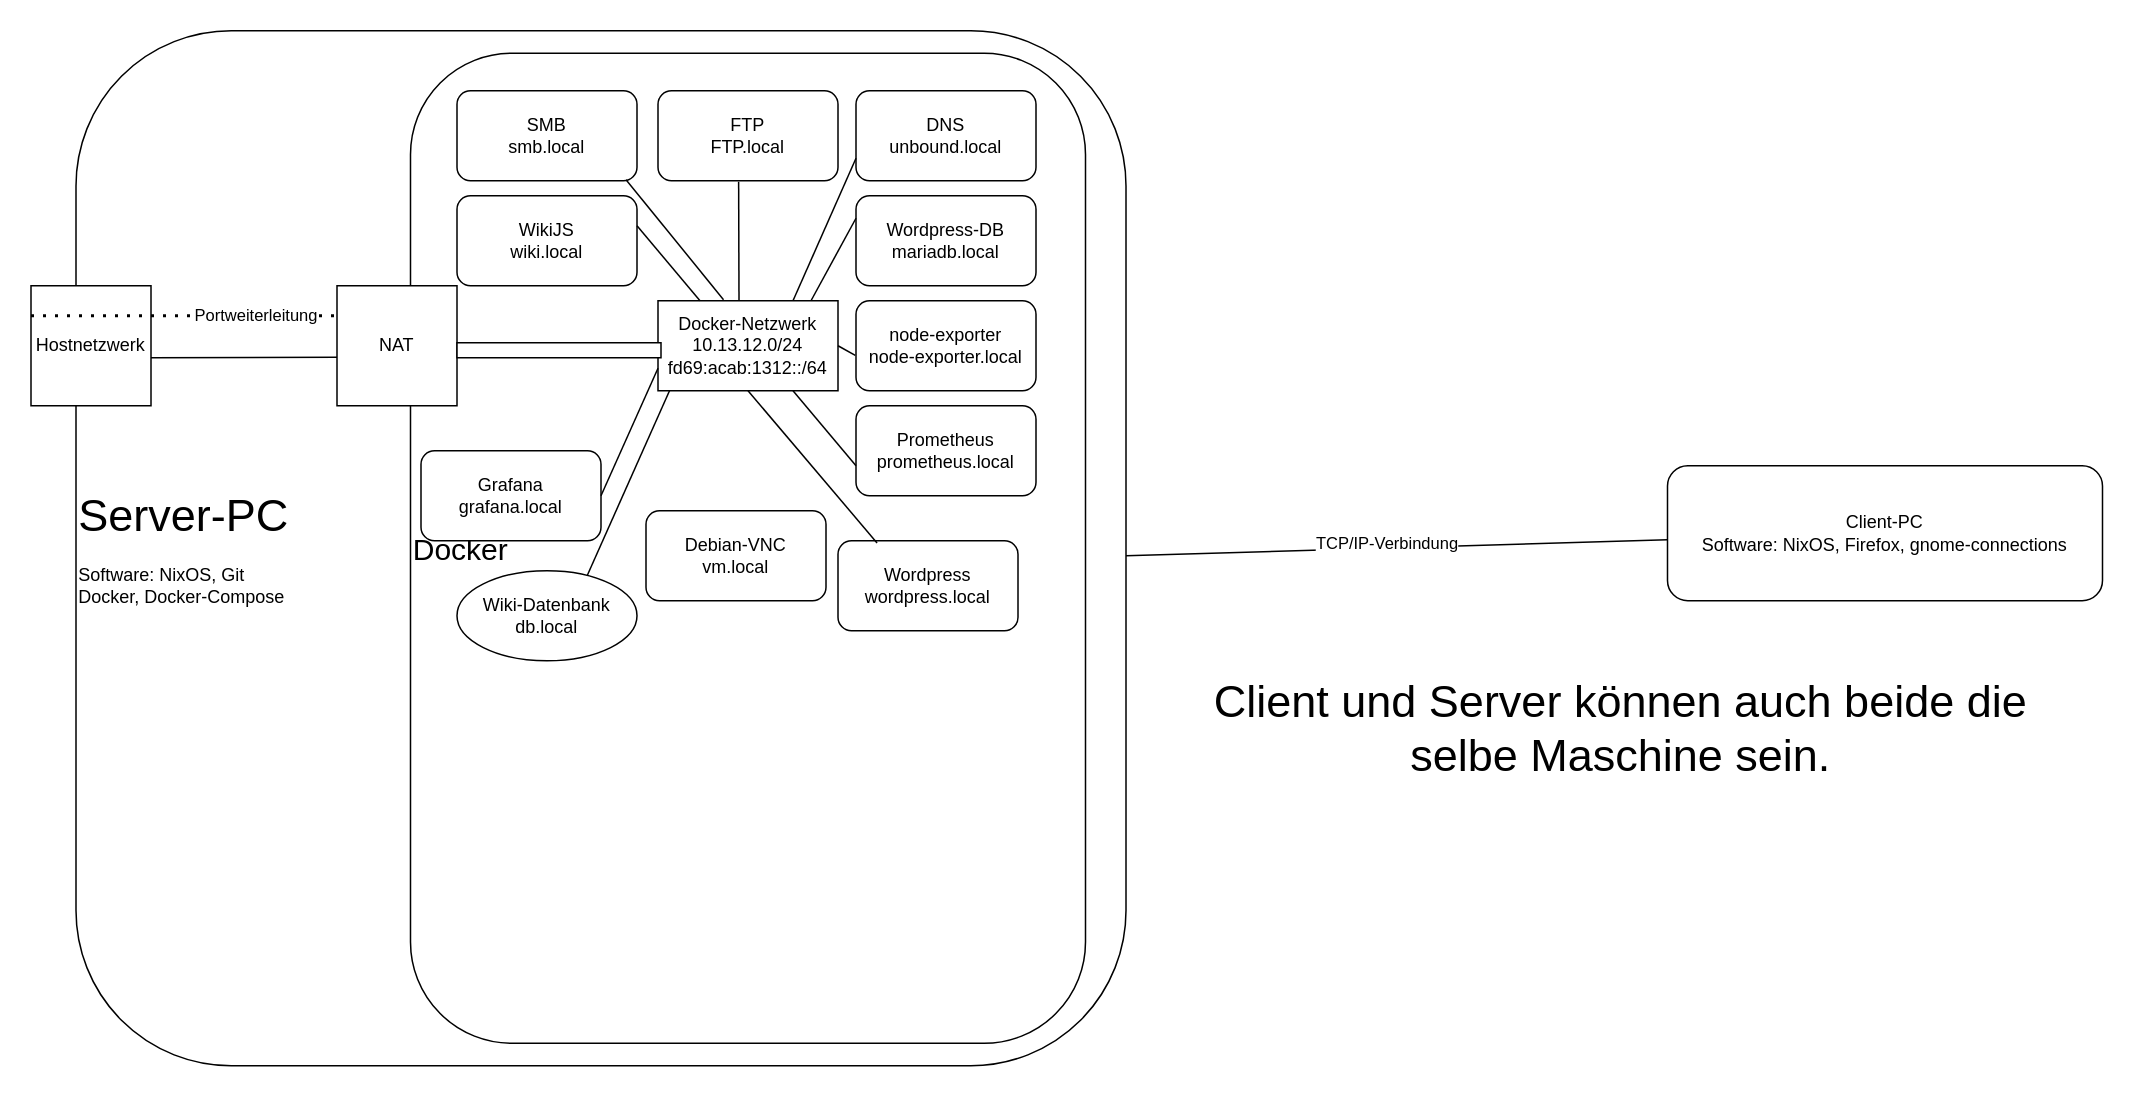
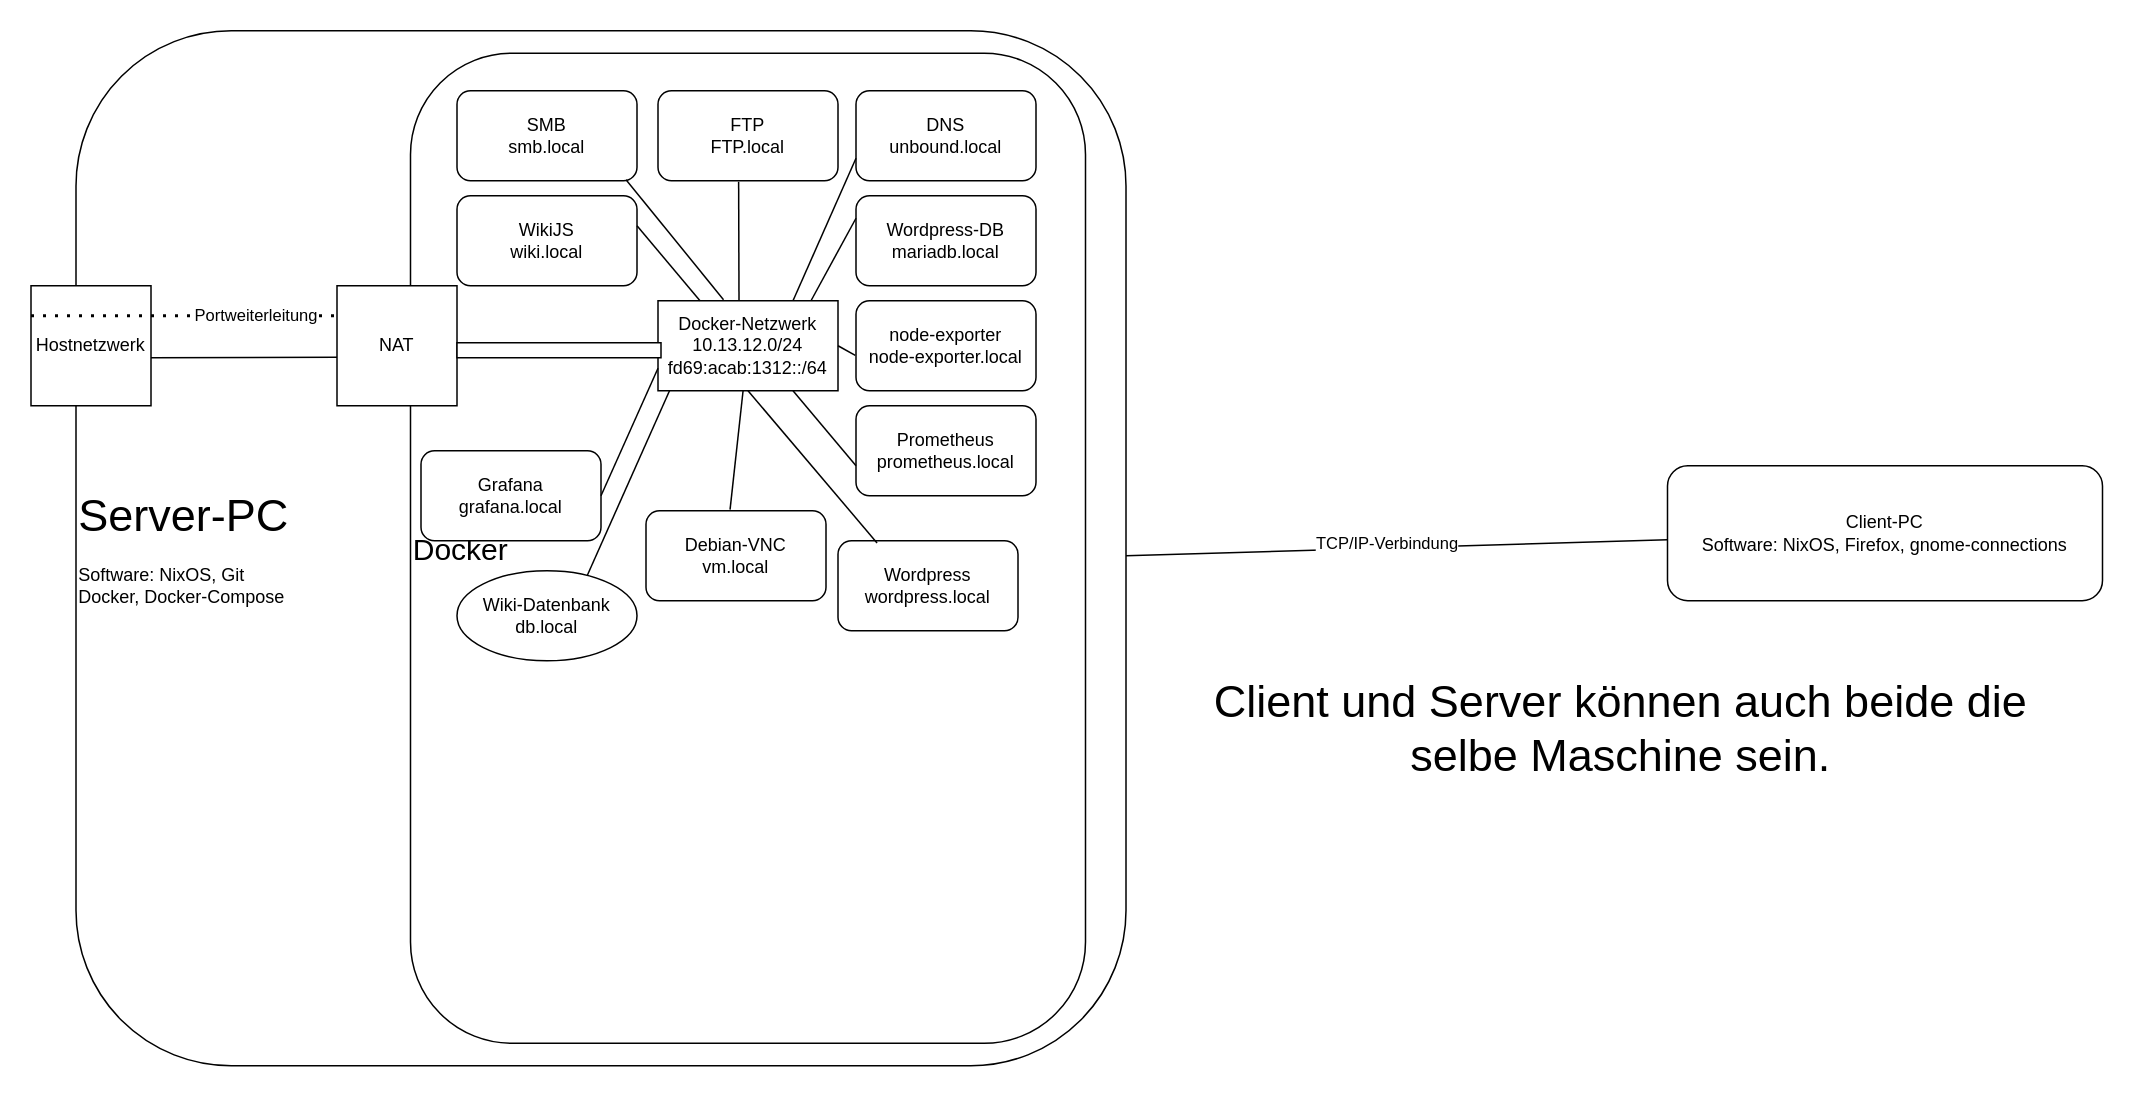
edge "Docker-Netzwerk 10.13.12.0/24 fd69:acab:1312::/64" -- "Debian-VNC vm.local": added
